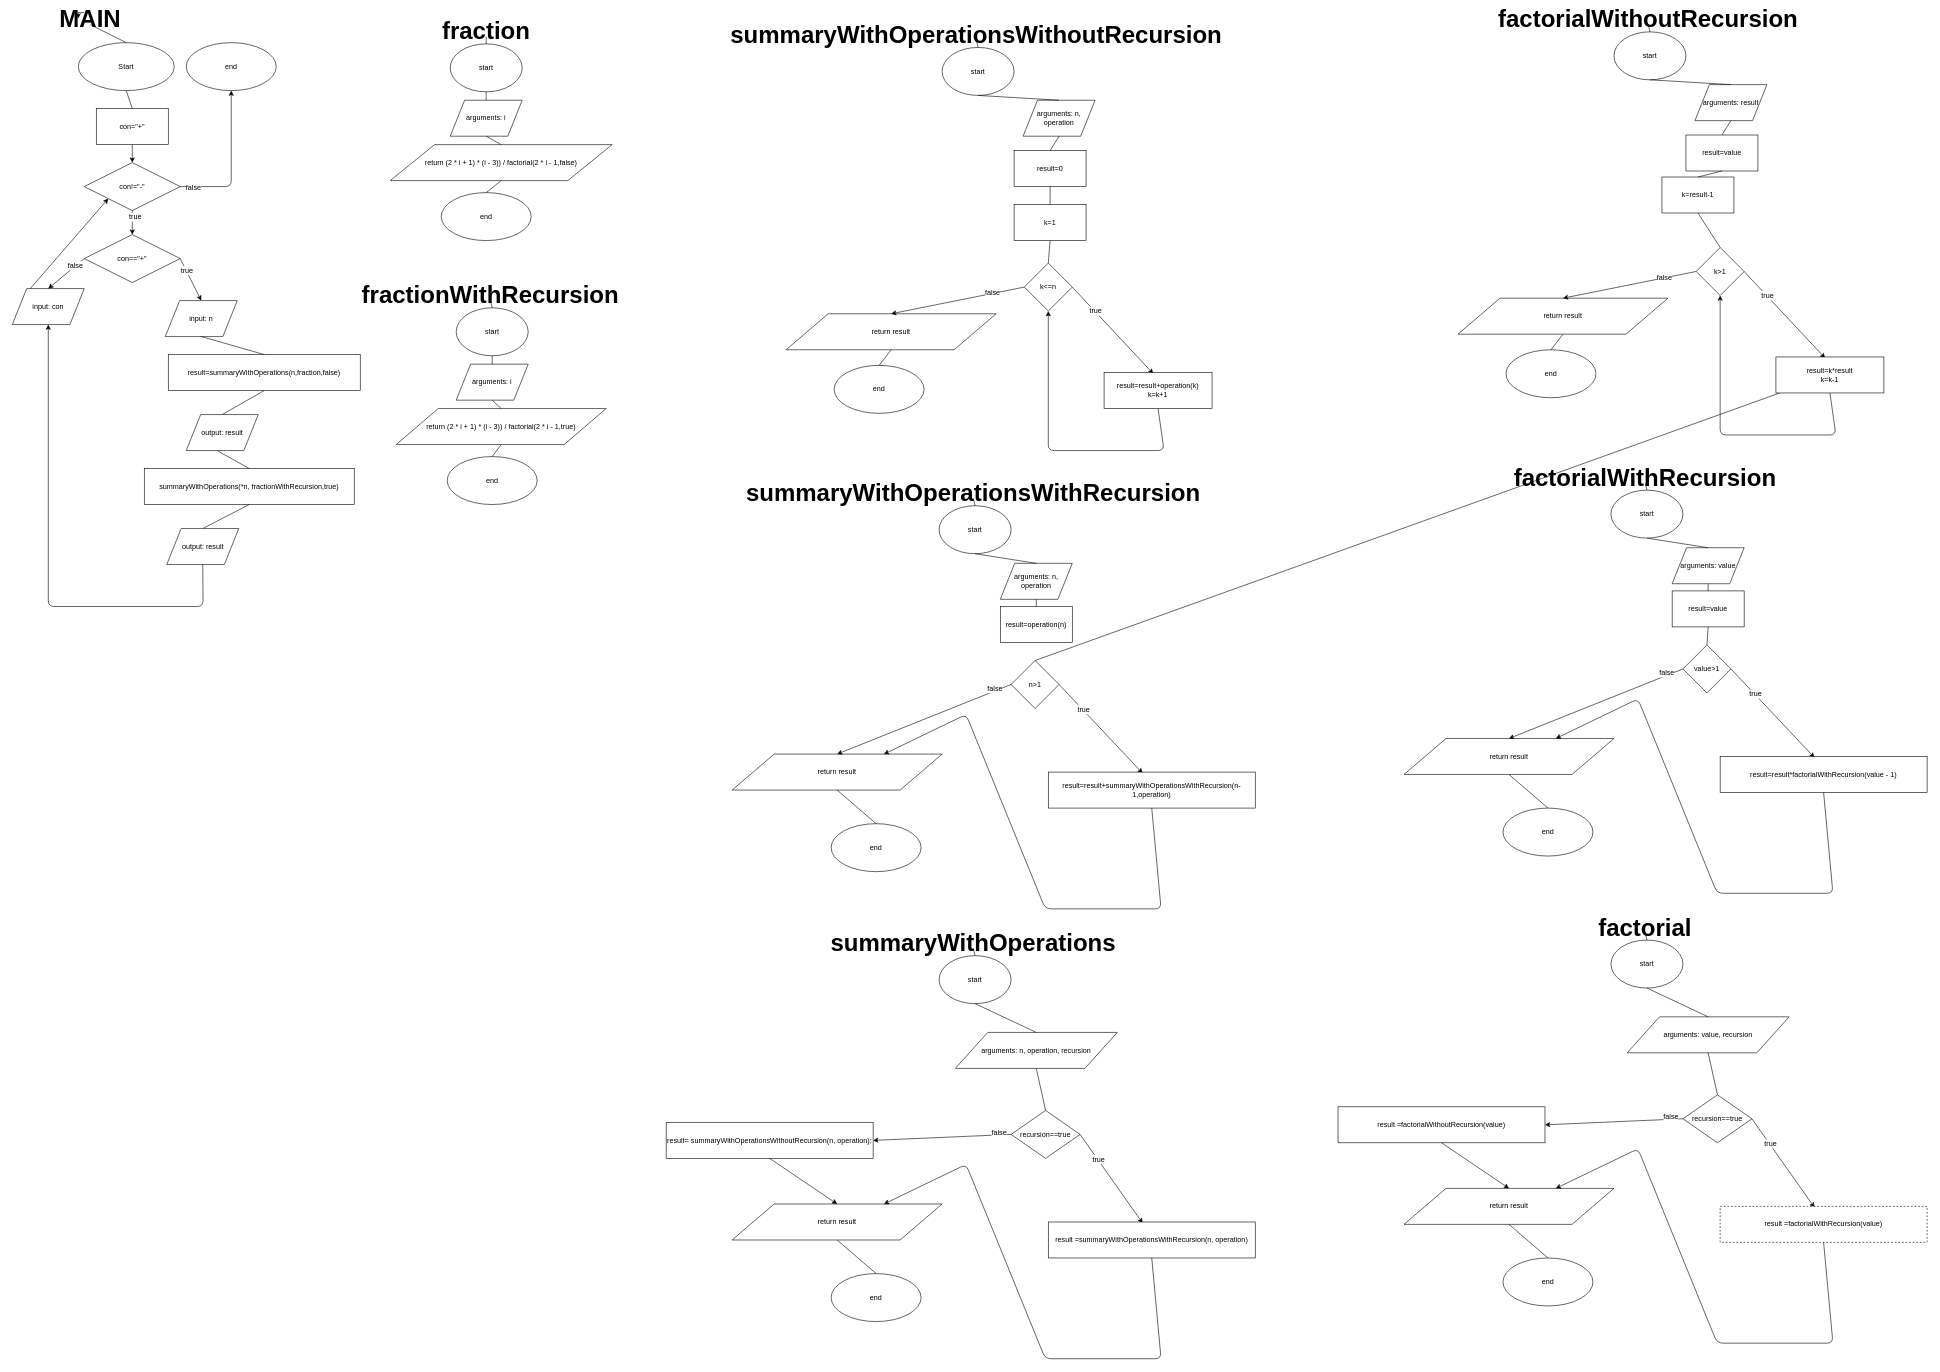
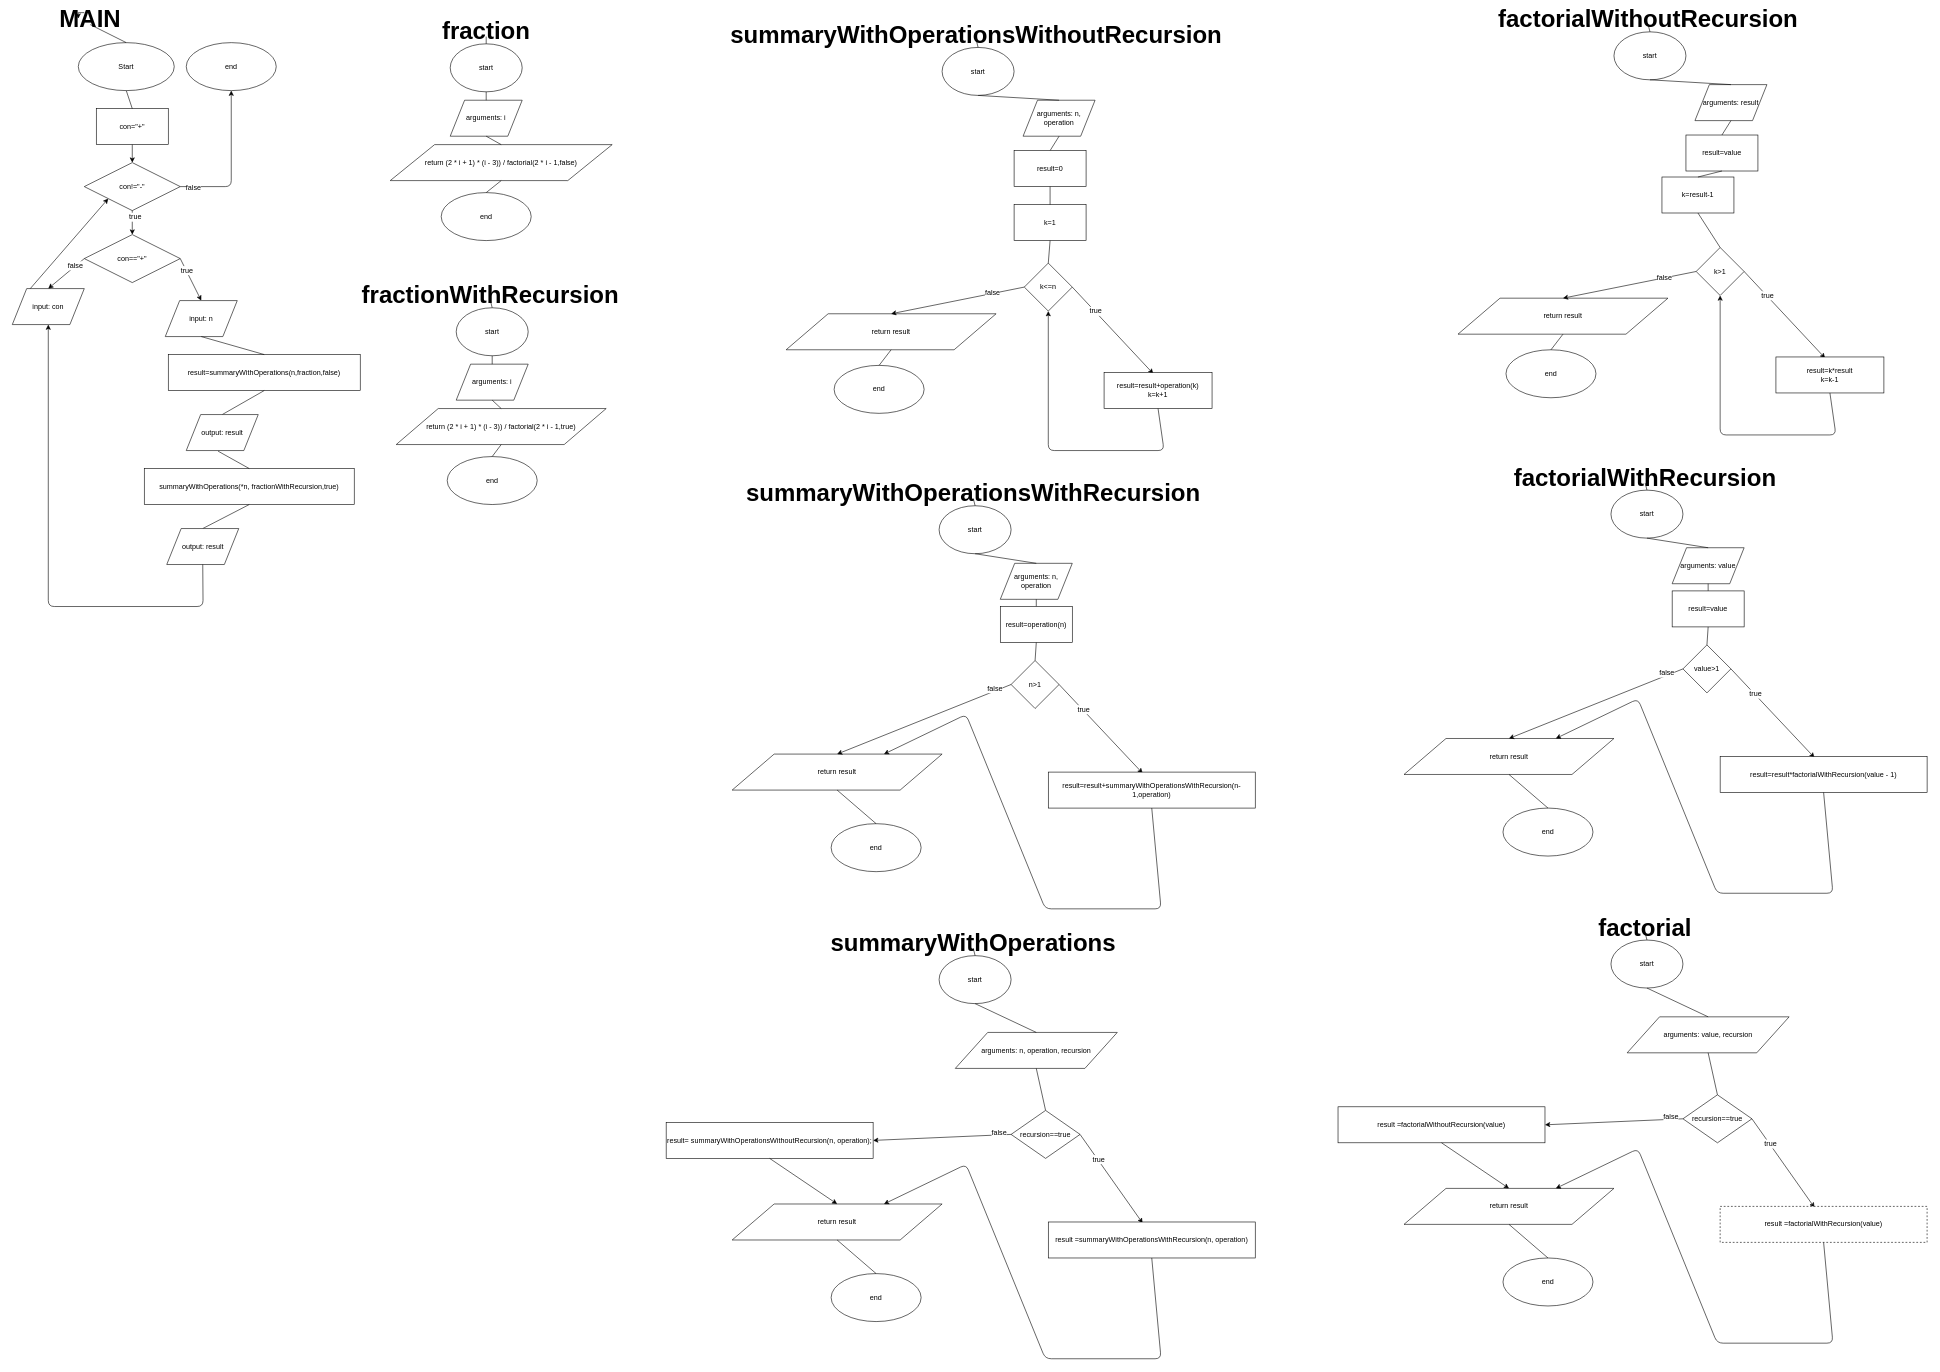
edge "result=k*result k=k-1" -- "n>1": now "result=operation(n)" -- "n>1"
